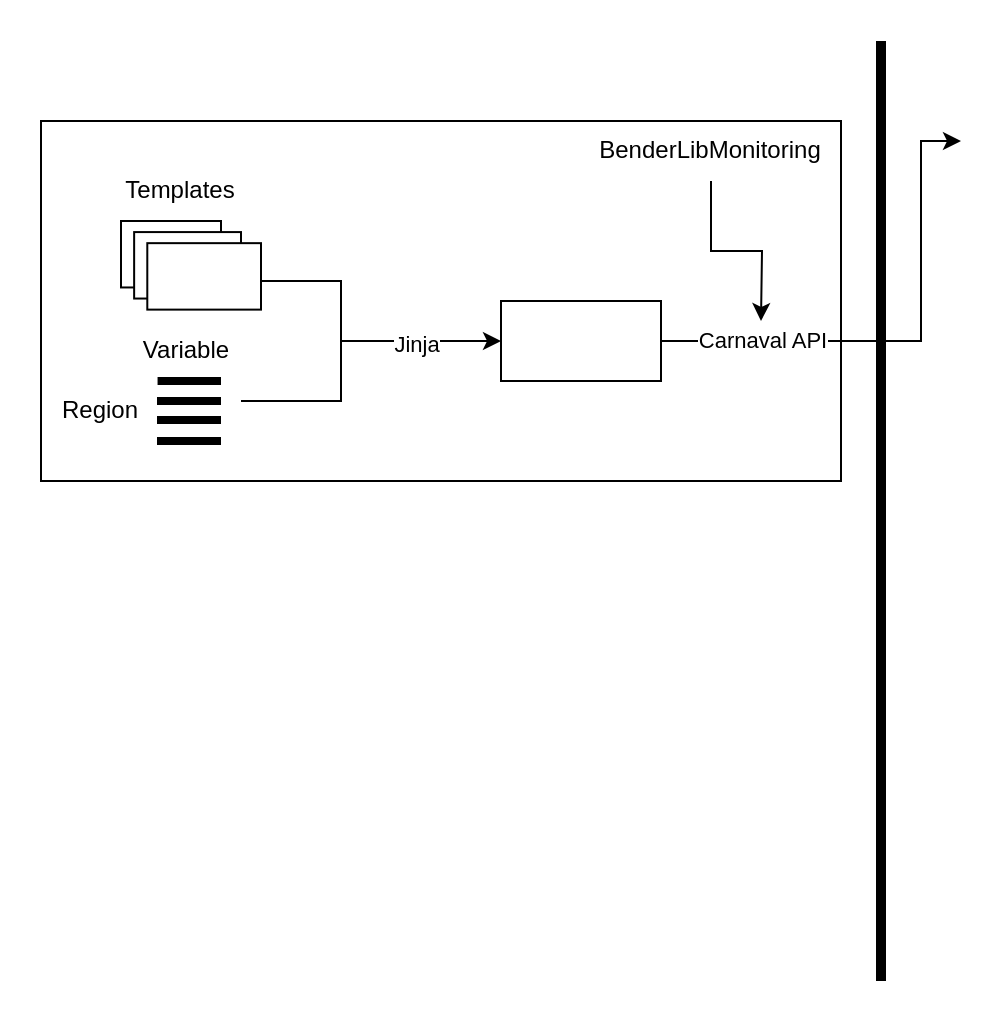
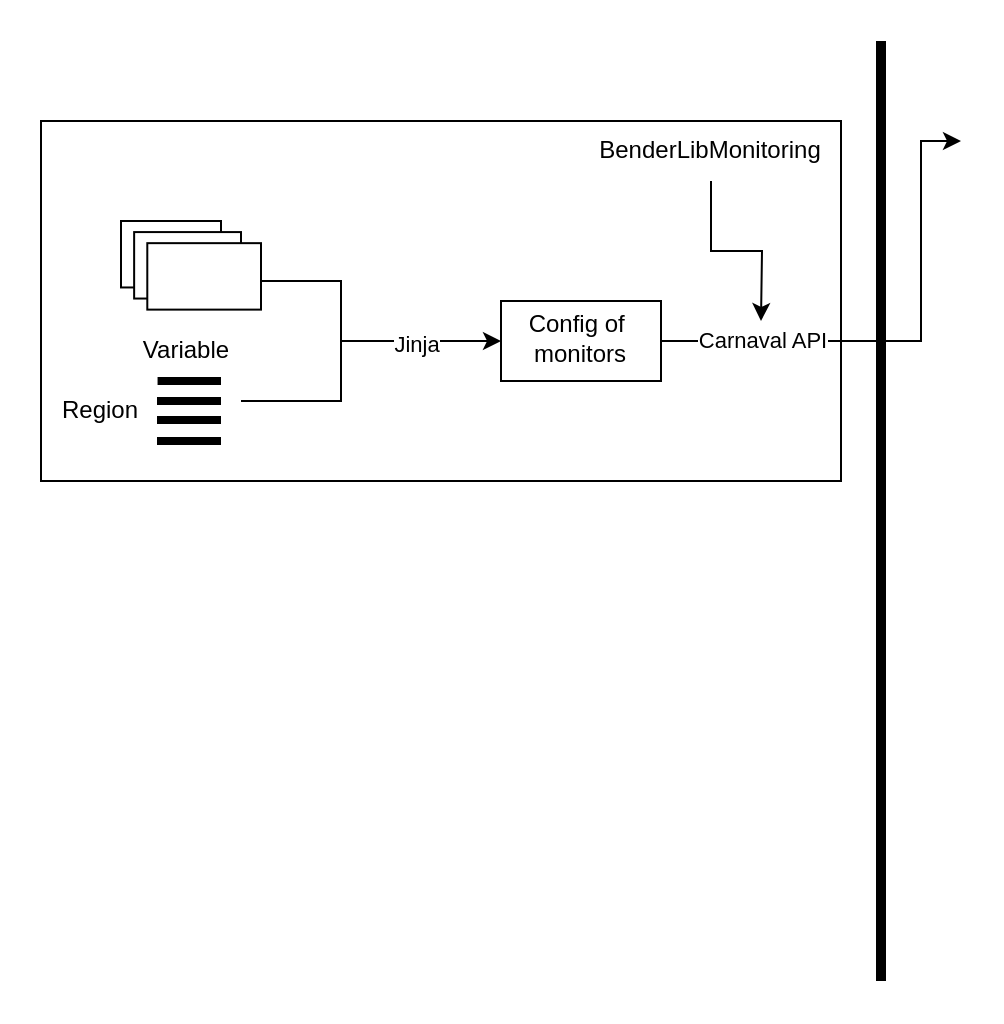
node "Templates": removed
node "Config of monitors": added
